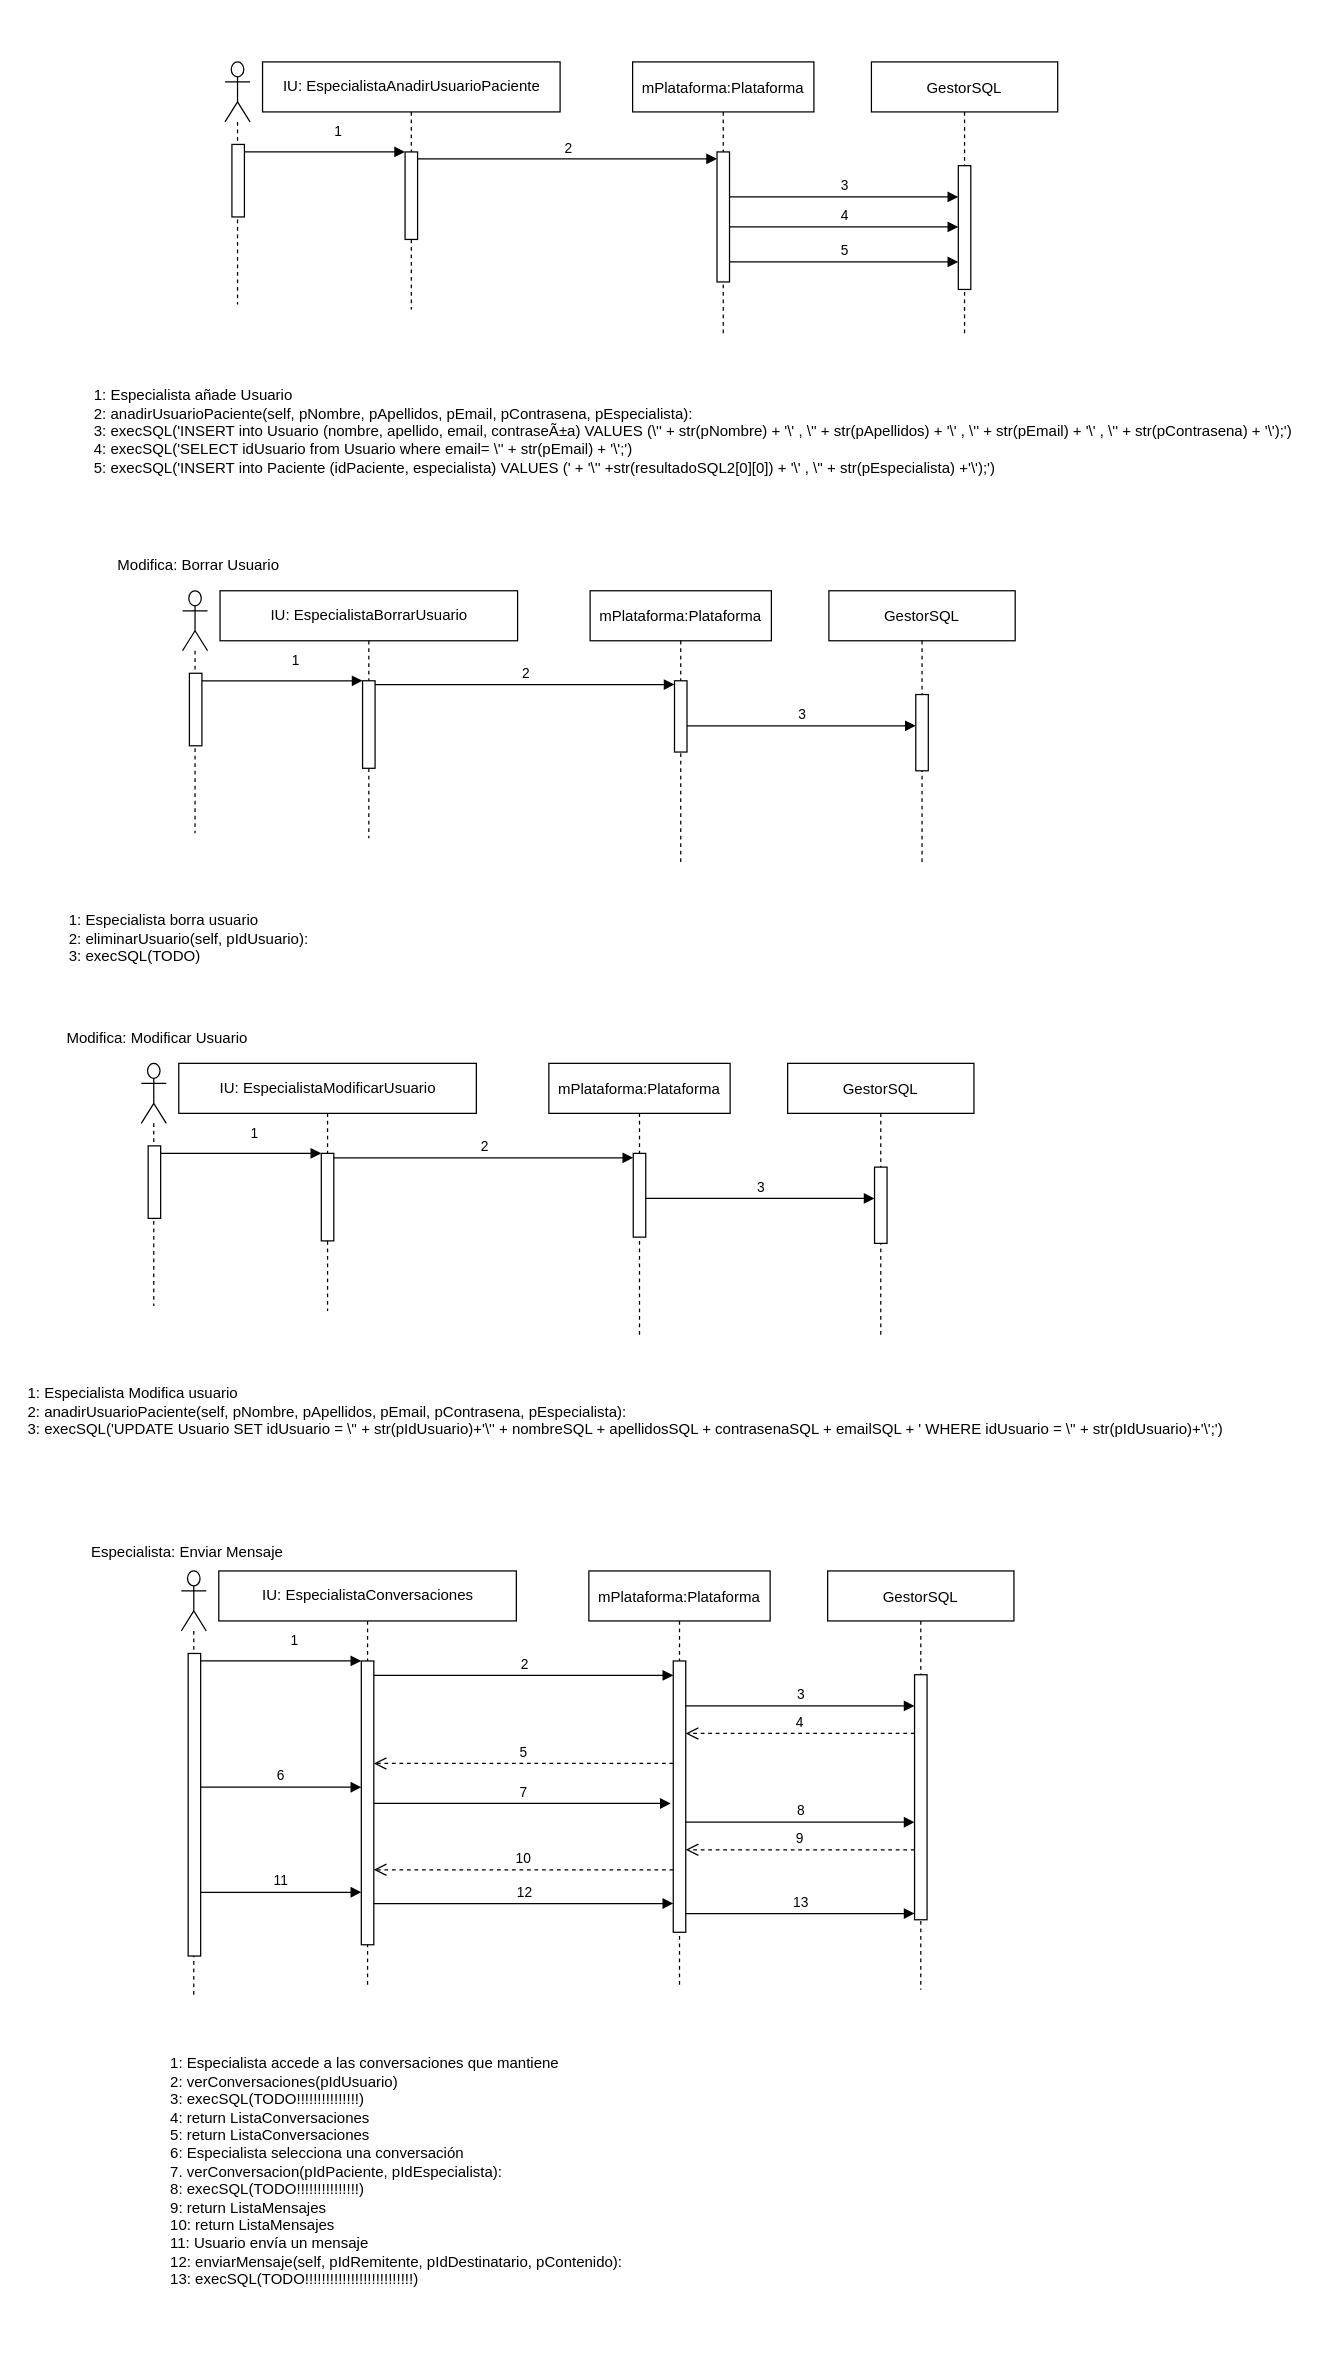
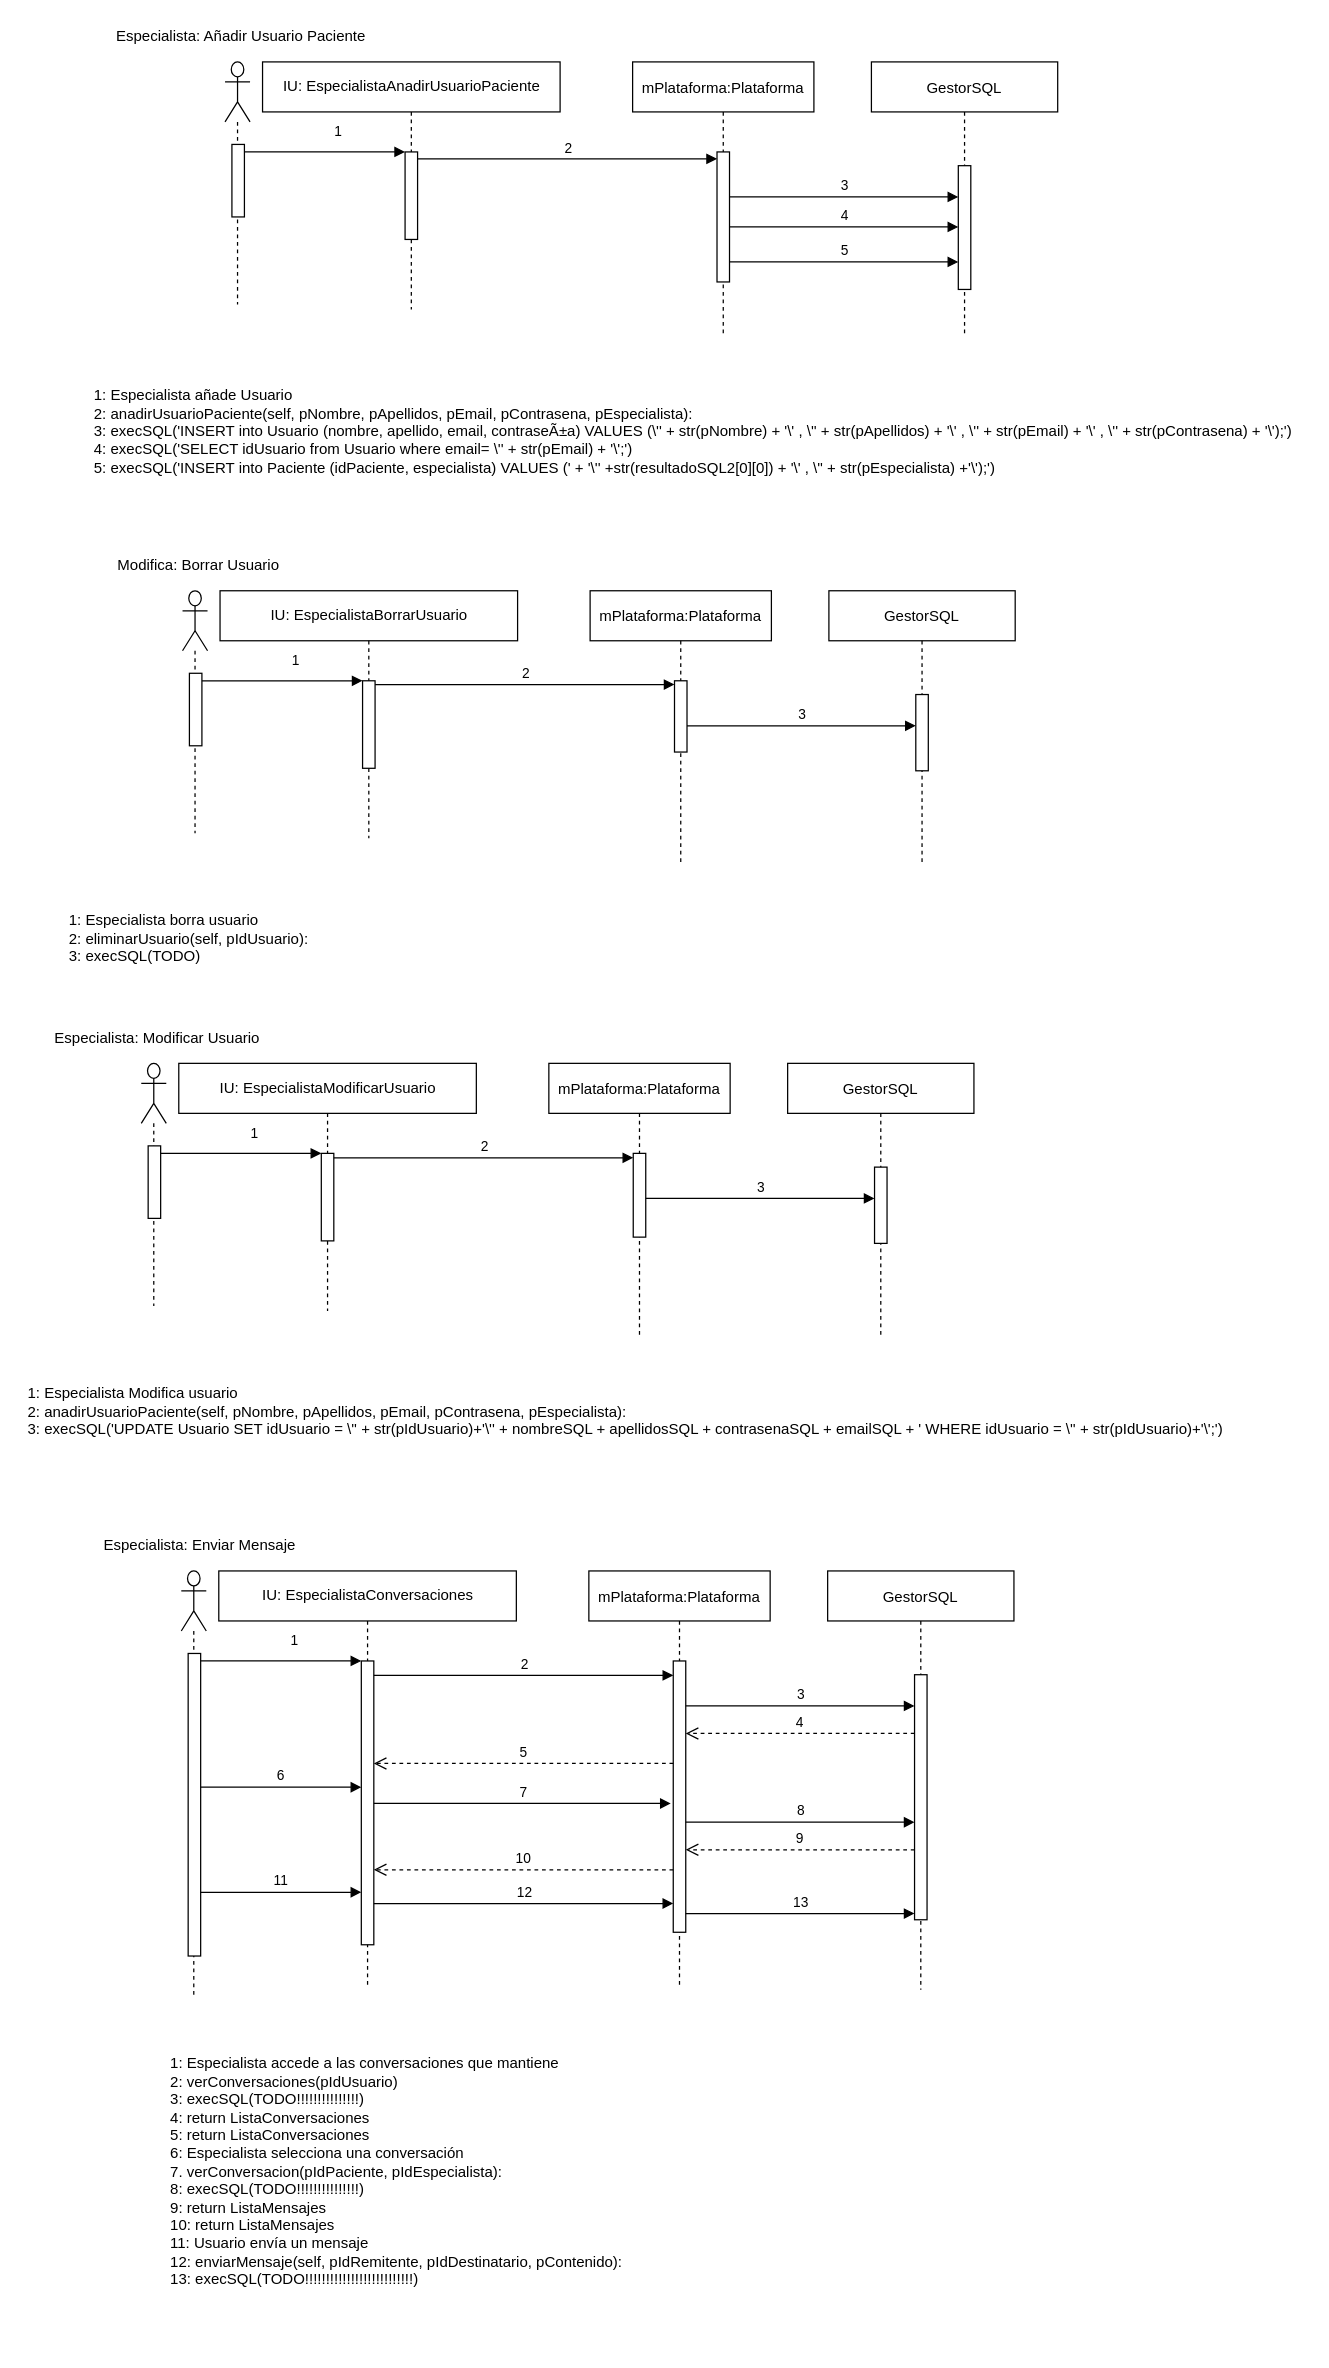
node "Especialista: Añadir Usuario Paciente": added
node "Modifica: Modificar Usuario": label "Modifica: Modificar Usuario" -> "Especialista: Modificar Usuario"
node "Especialista: Enviar Mensaje": moved (186, 1552) -> (199, 1546)
